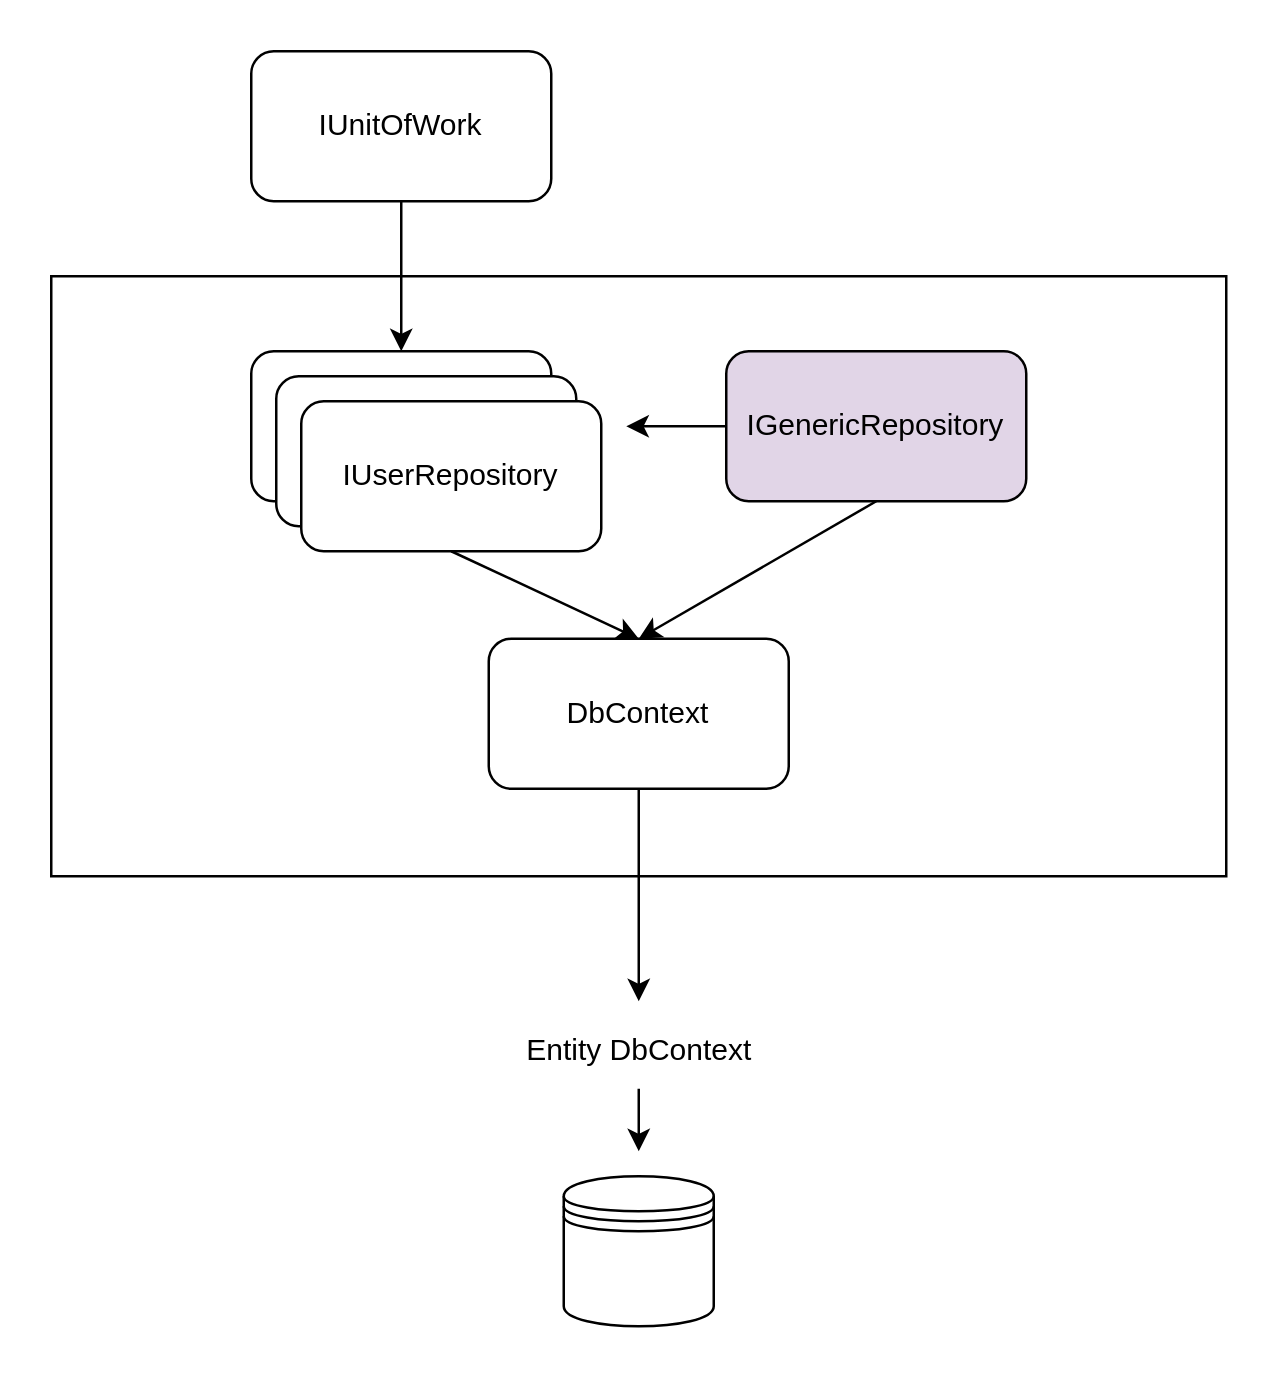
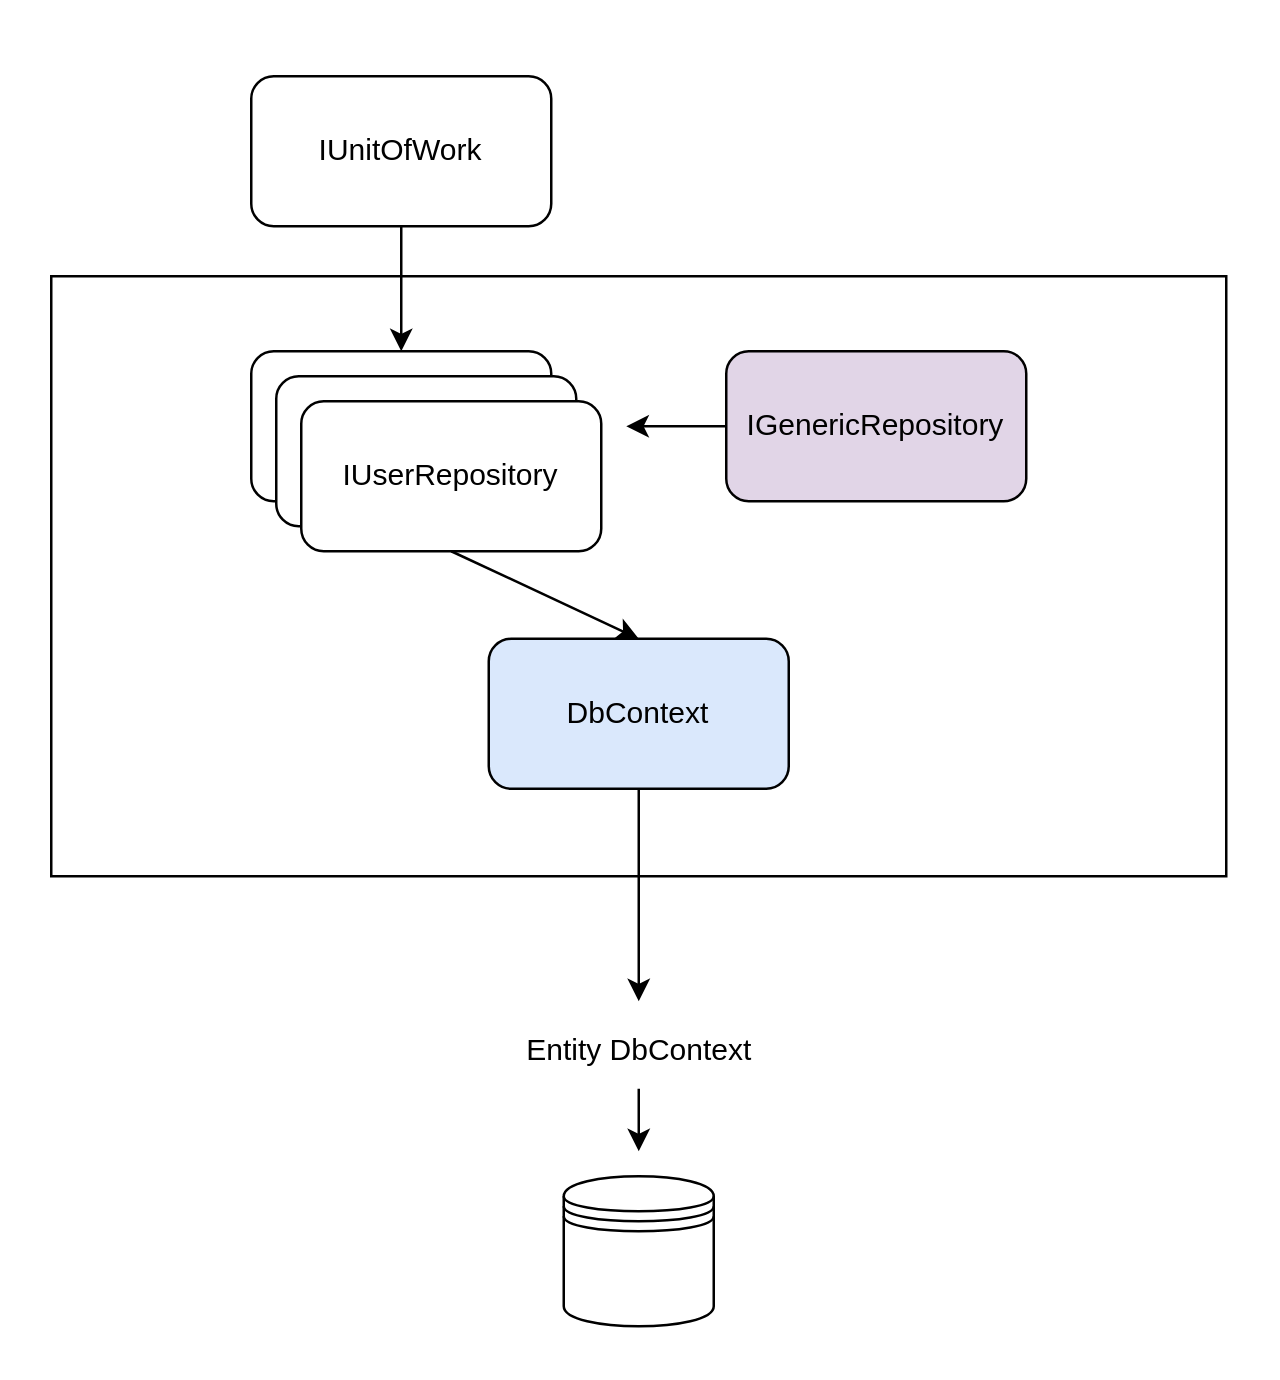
node "IUnitOfWork": moved (401, 126) -> (401, 151)
edge "IGenericRepository" -> "DbContext": removed
node "DbContext": fillcolor #ffffff -> #dae8fc
